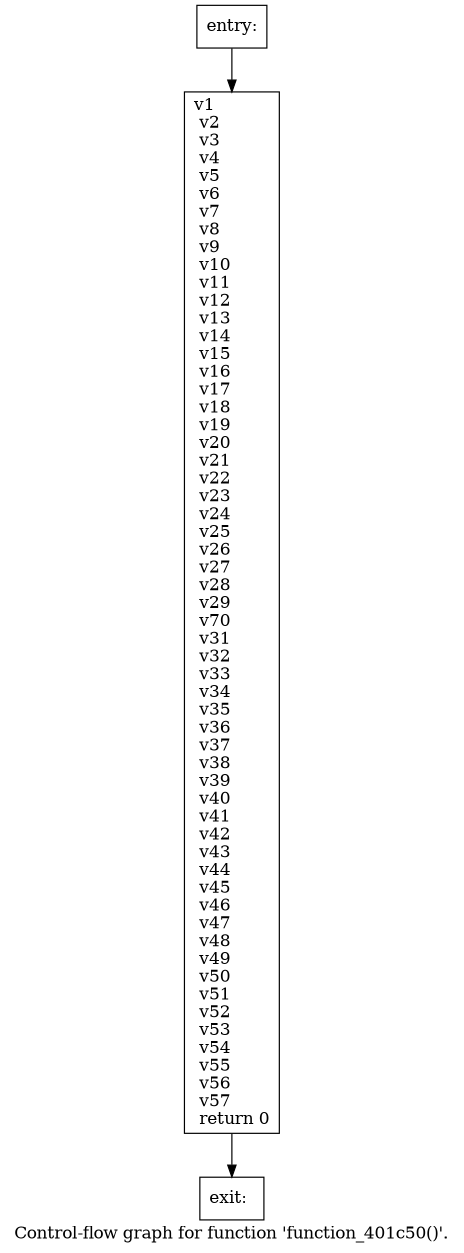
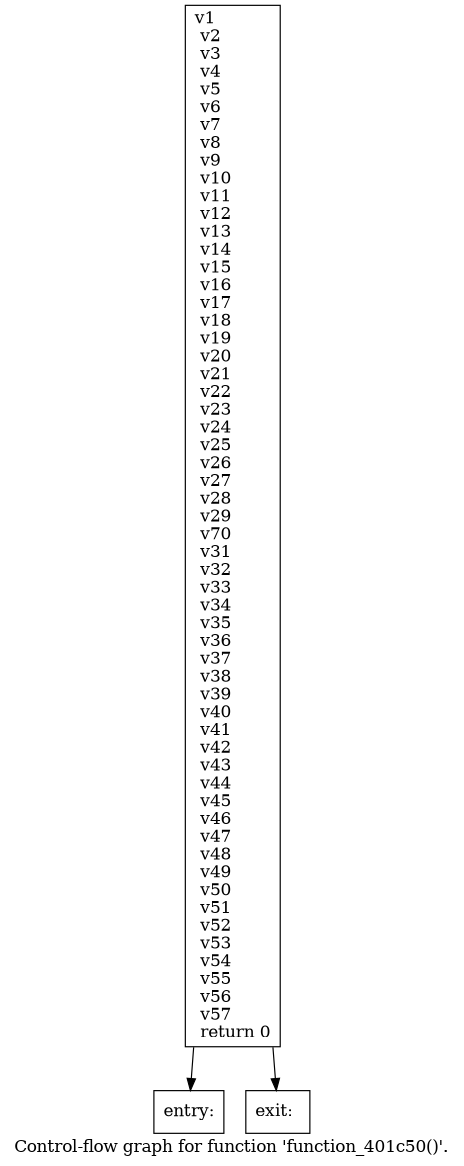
edge "entry:" -> "v1": reversed
